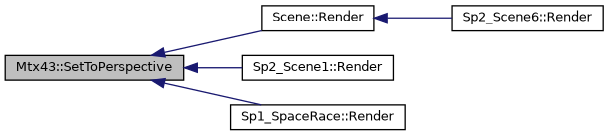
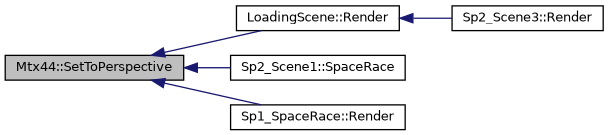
node "Scene::Render": label "Scene::Render" -> "LoadingScene::Render"
node "Sp2_Scene6::Render": label "Sp2_Scene6::Render" -> "Sp2_Scene3::Render"
node "Mtx43::SetToPerspective": label "Mtx43::SetToPerspective" -> "Mtx44::SetToPerspective"
node "Sp2_Scene1::Render": label "Sp2_Scene1::Render" -> "Sp2_Scene1::SpaceRace"
